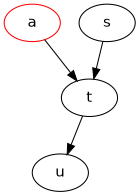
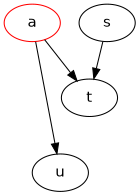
edge "t" -> "u": now "a" -> "u"
